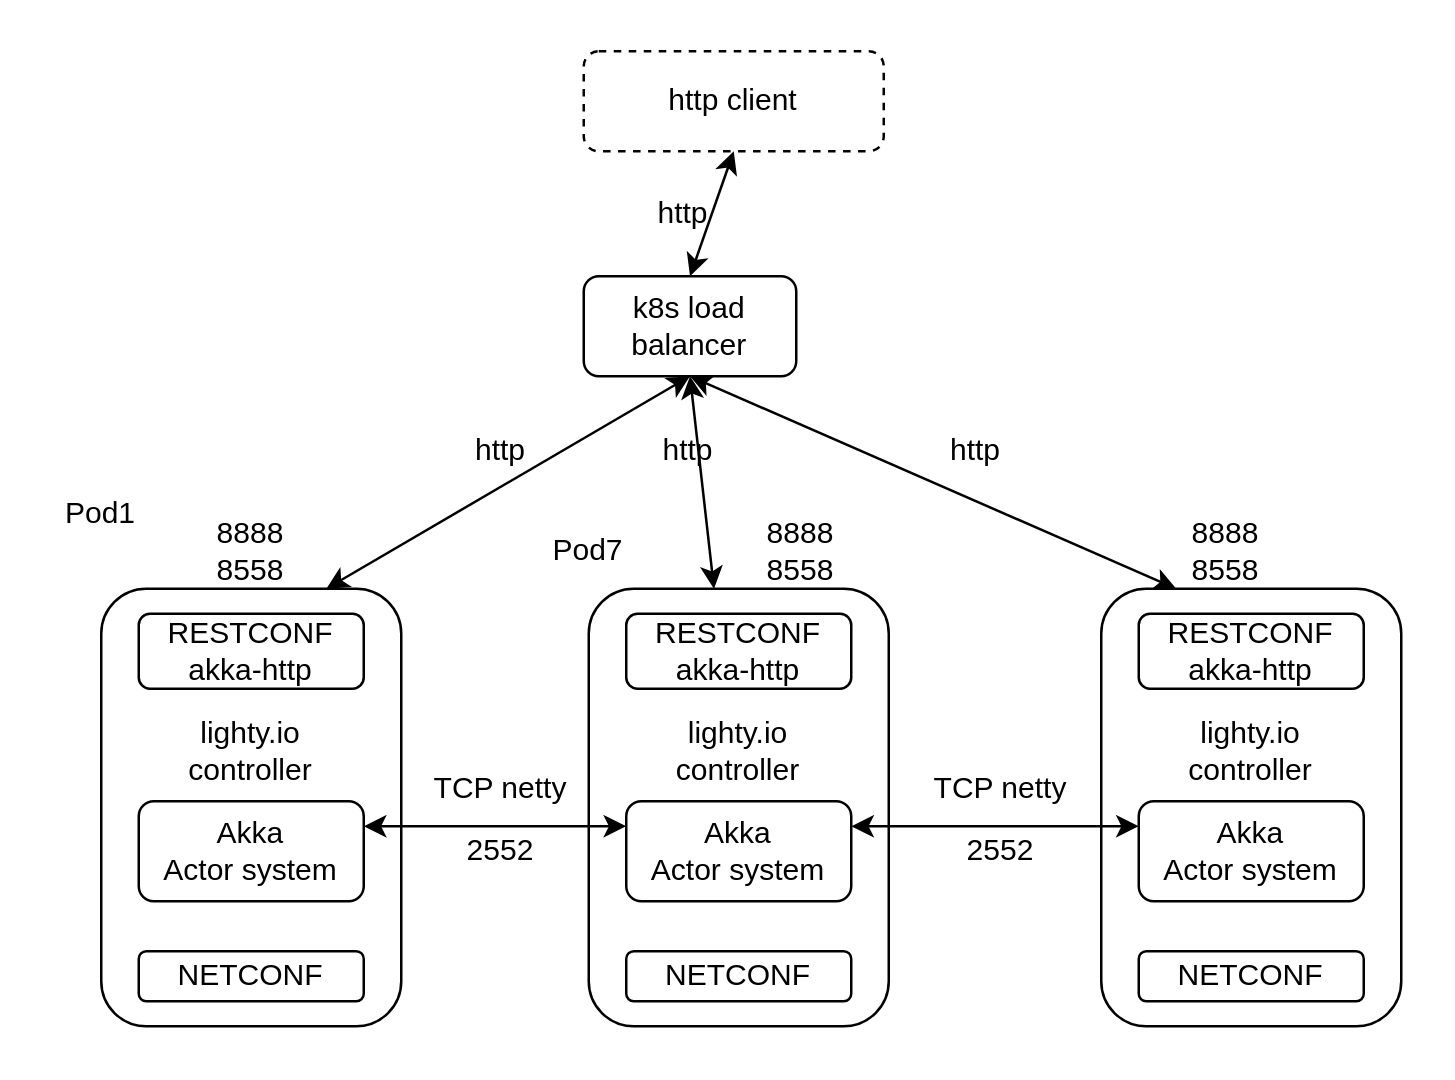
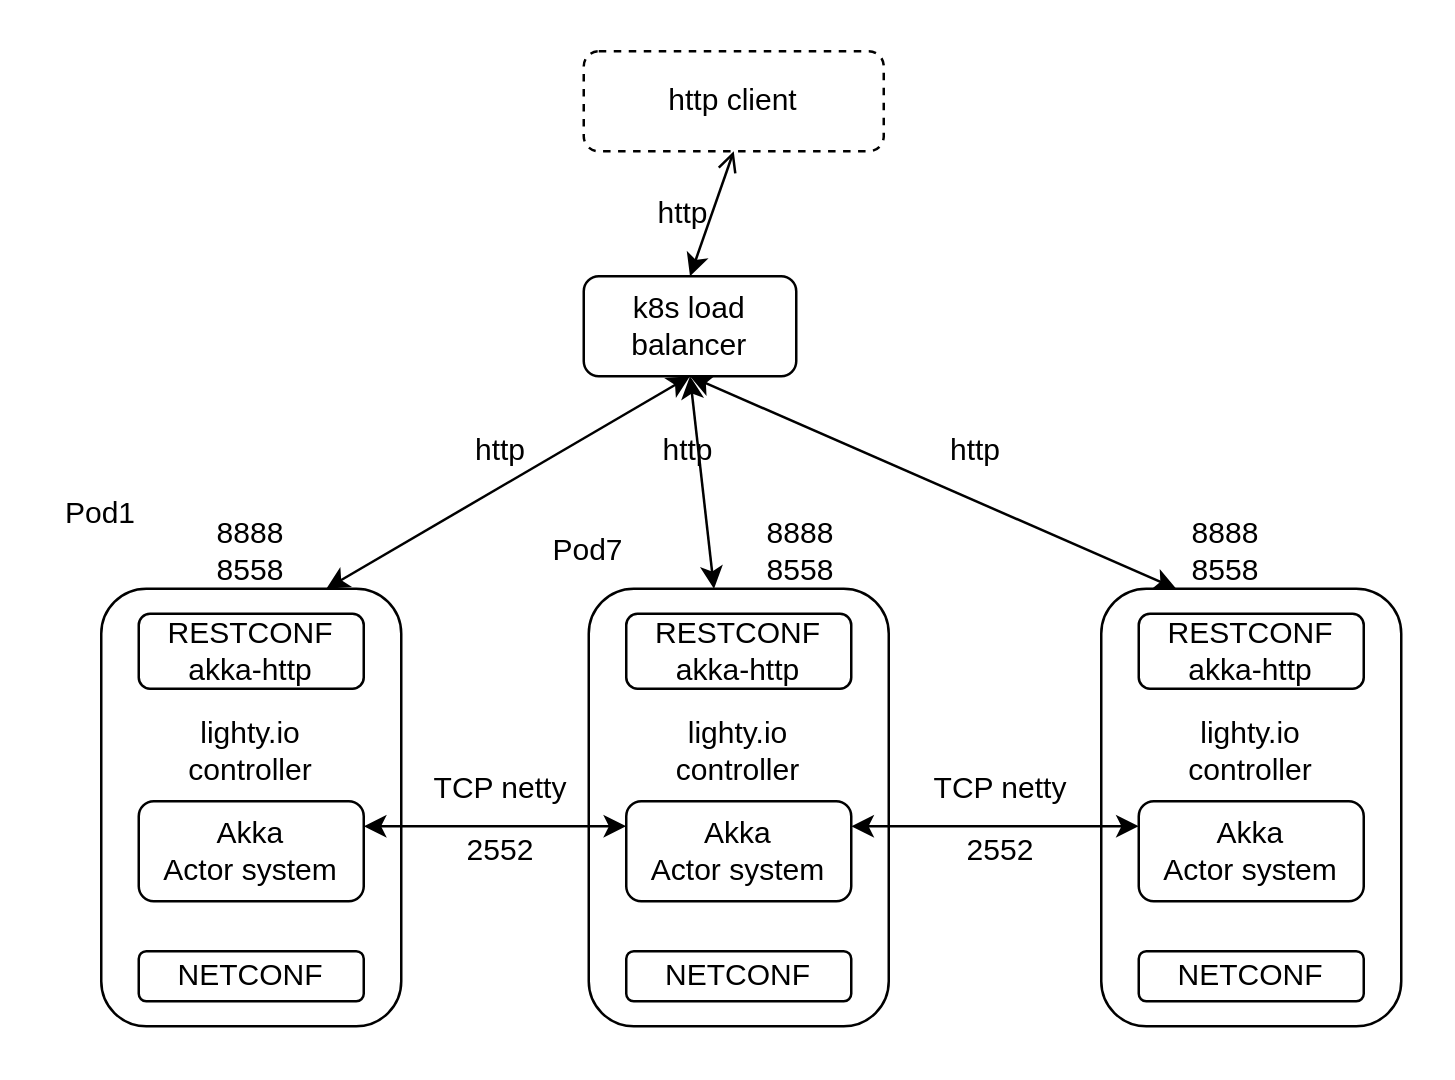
edge "http client" -- "k8s load balancer": arrowhead classic -> open
